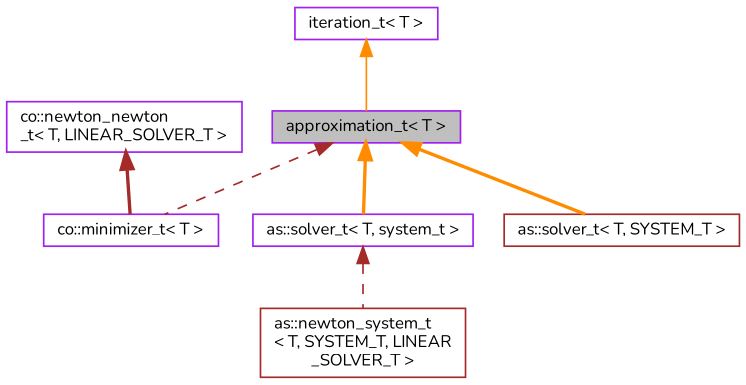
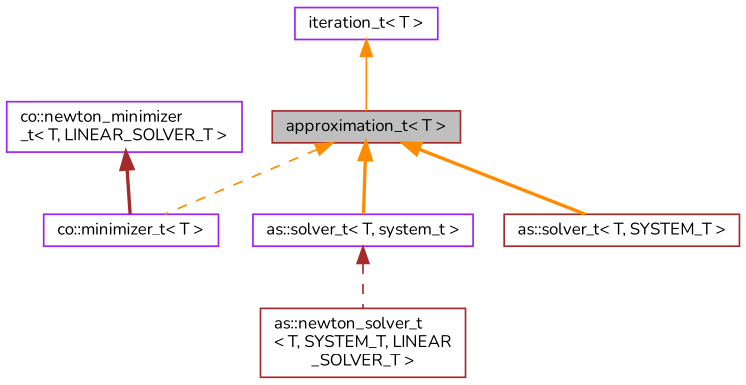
node "co::newton_newton _t< T, LINEAR_SOLVER_T >": label "co::newton_newton _t< T, LINEAR_SOLVER_T >" -> "co::newton_minimizer _t< T, LINEAR_SOLVER_T >"
node "approximation_t< T >": color purple -> brown
edge "co::minimizer_t< T >" -> "approximation_t< T >": color brown -> darkorange
node "as::newton_system_t < T, SYSTEM_T, LINEAR _SOLVER_T >": label "as::newton_system_t < T, SYSTEM_T, LINEAR _SOLVER_T >" -> "as::newton_solver_t < T, SYSTEM_T, LINEAR _SOLVER_T >"
